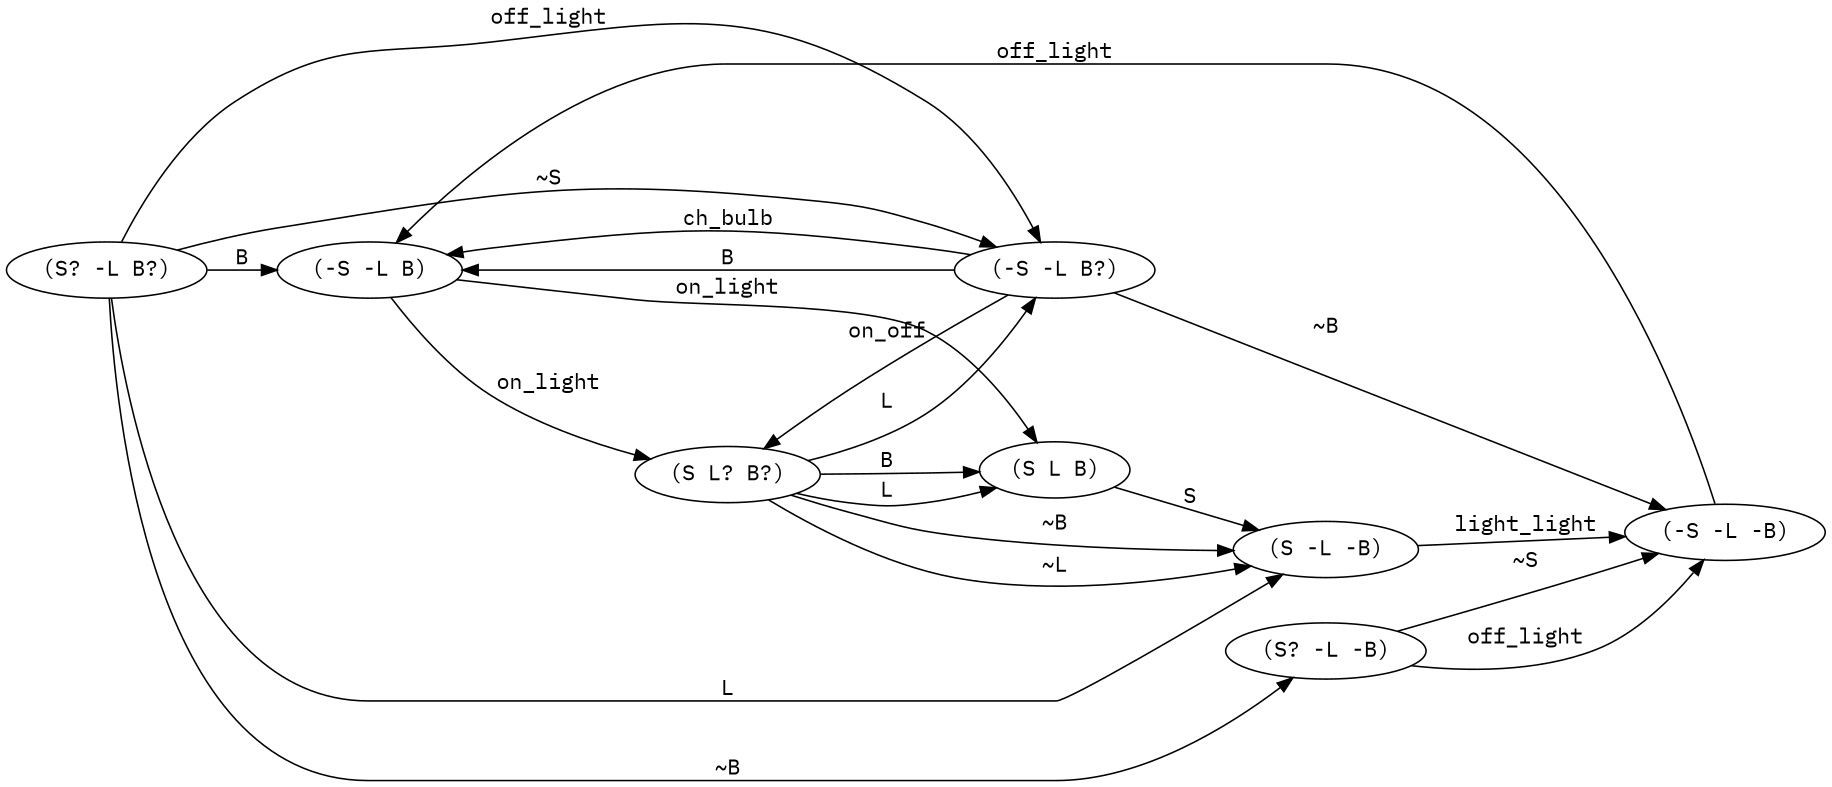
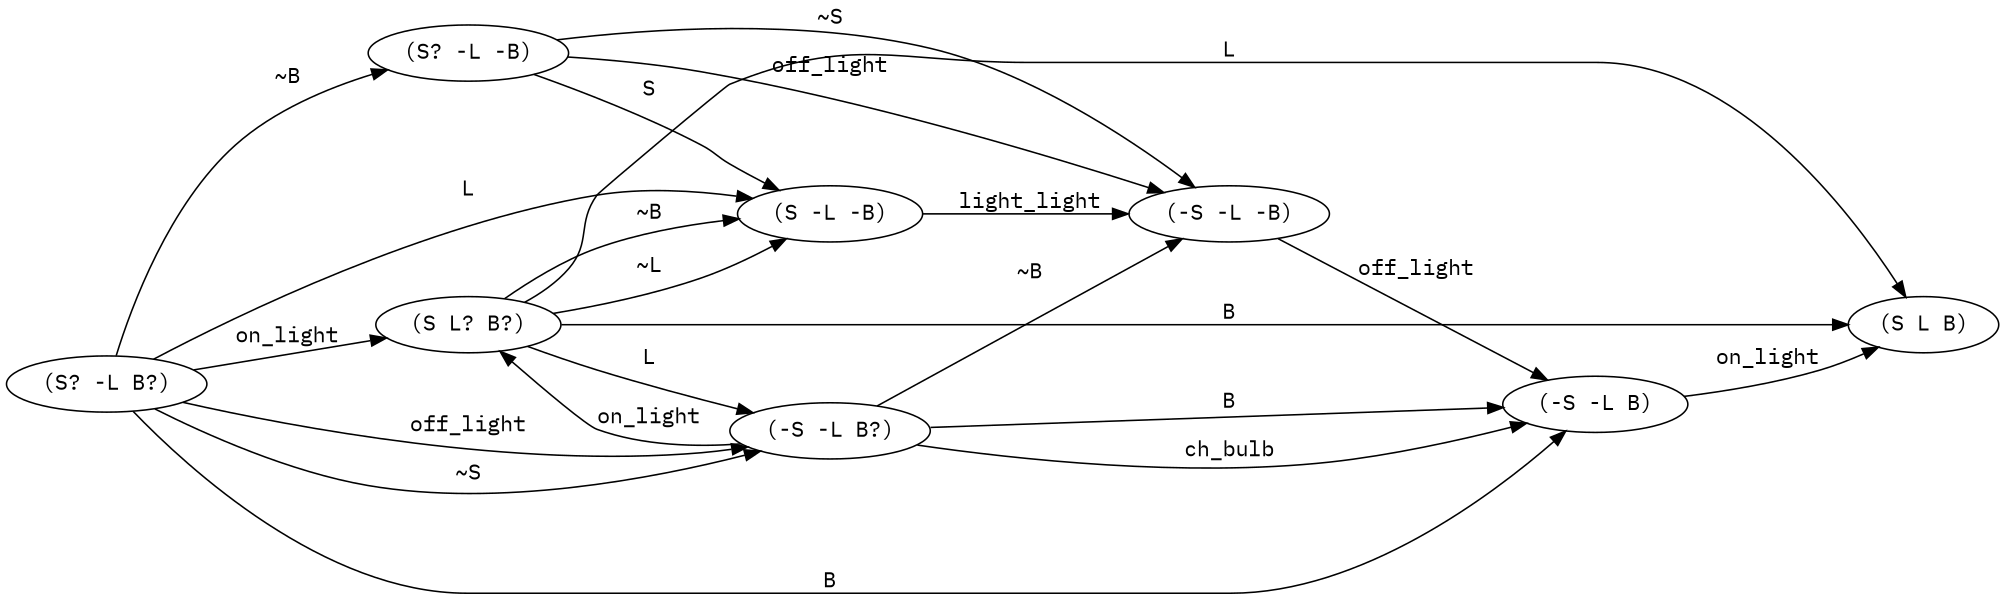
edge "(-S -L B?)" -> "(S L? B?)": label "on_off" -> "on_light"
edge "(-S -L B)" -> "(S L? B?)": now "(S? -L B?)" -> "(S L? B?)"
edge "(S L B)" -> "(S -L -B)": now "(S? -L -B)" -> "(S -L -B)"
